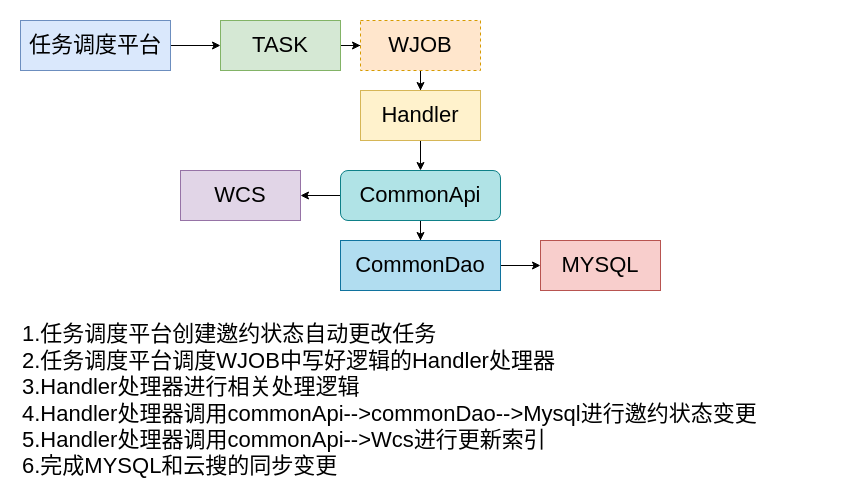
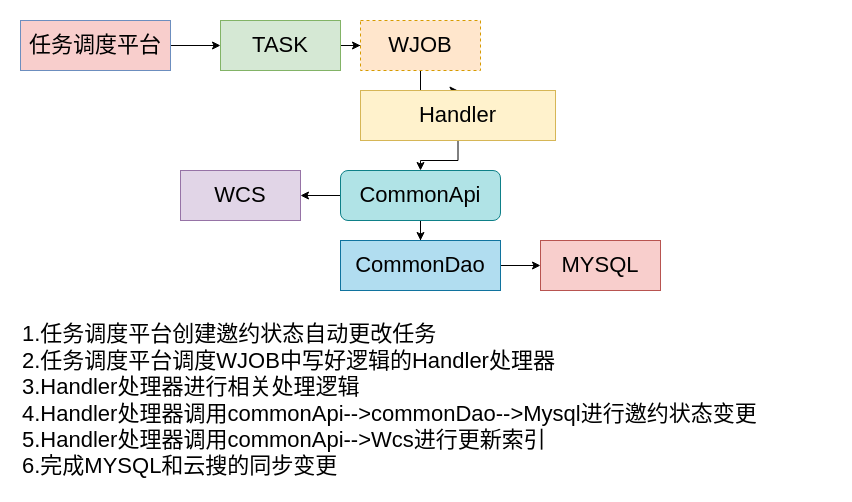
node "任务调度平台": fillcolor #dae8fc -> #f8cecc
node "Handler": size 120x50 -> 195x50
